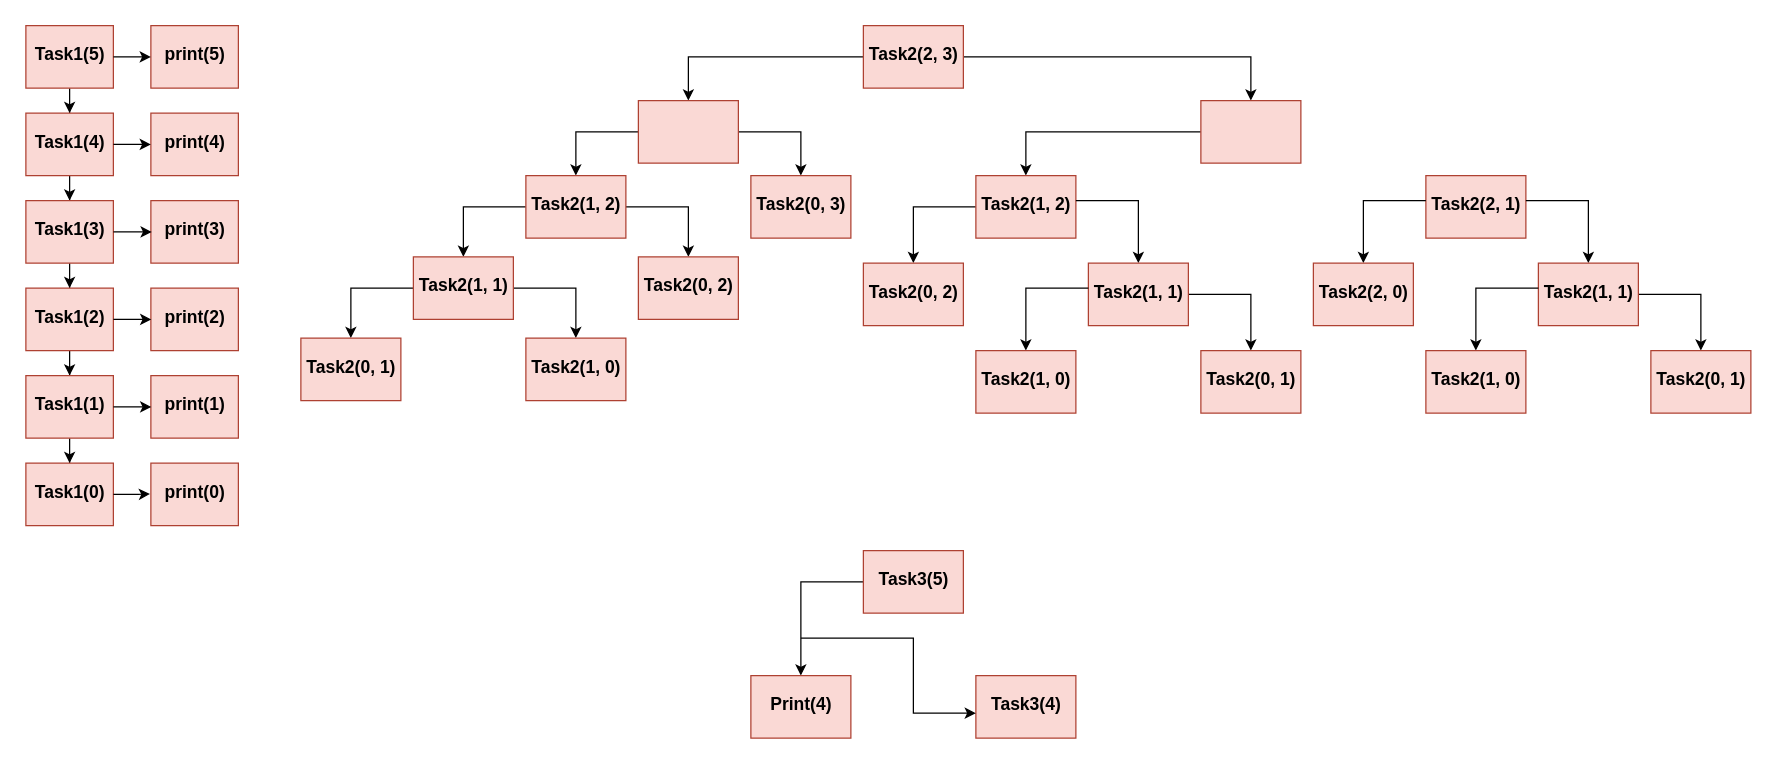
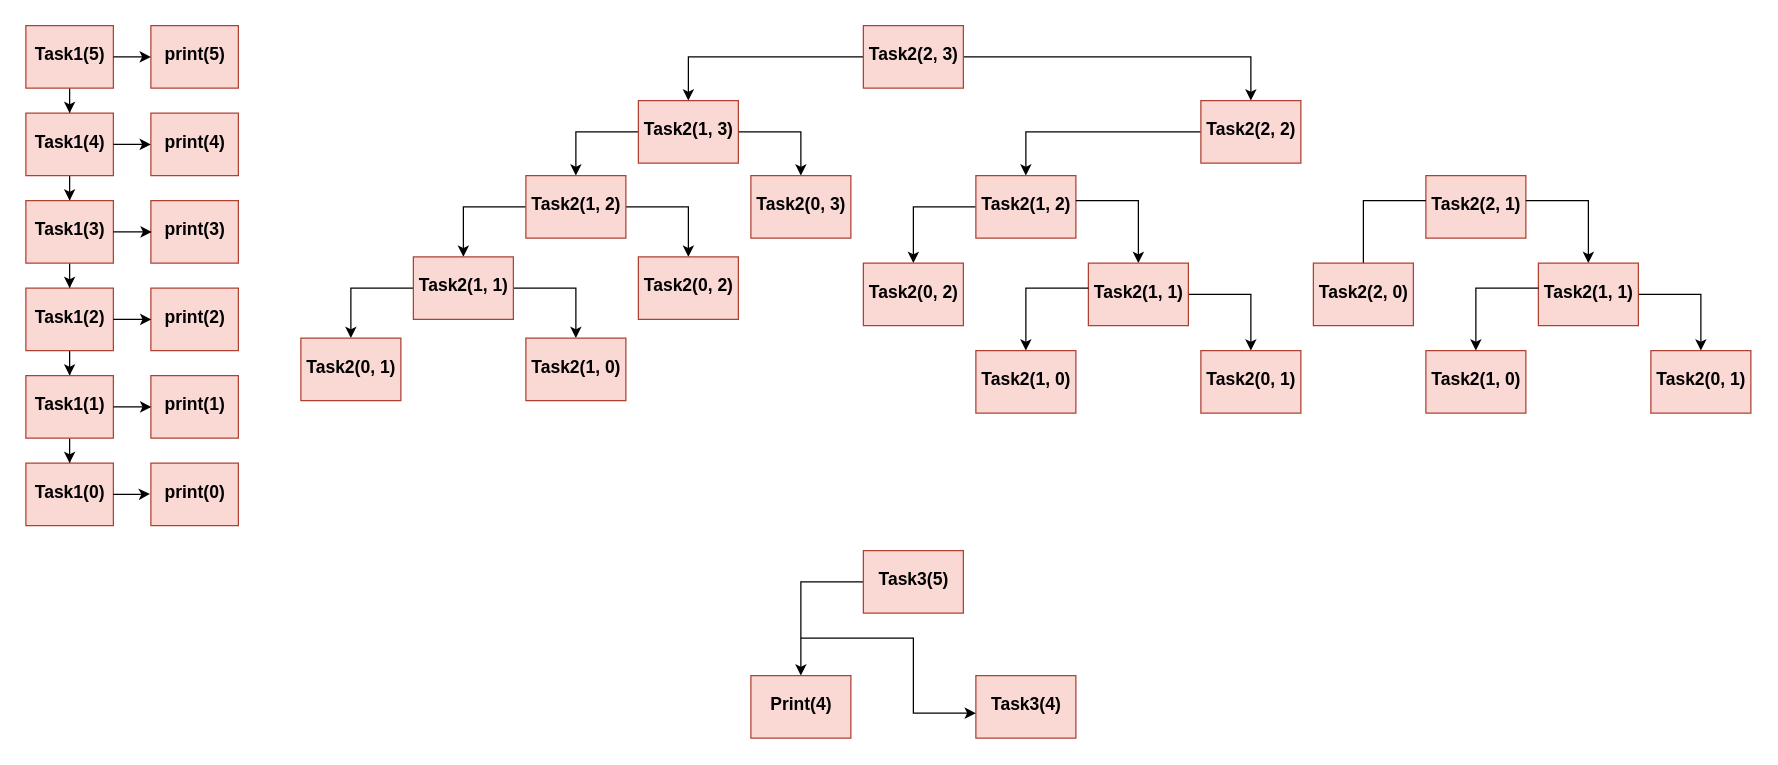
node "Task2(1, 3)": added
node "Task2(2, 2)": added
edge "Task2(2, 1)" -> "Task2(2, 0)": arrowhead classic -> none
